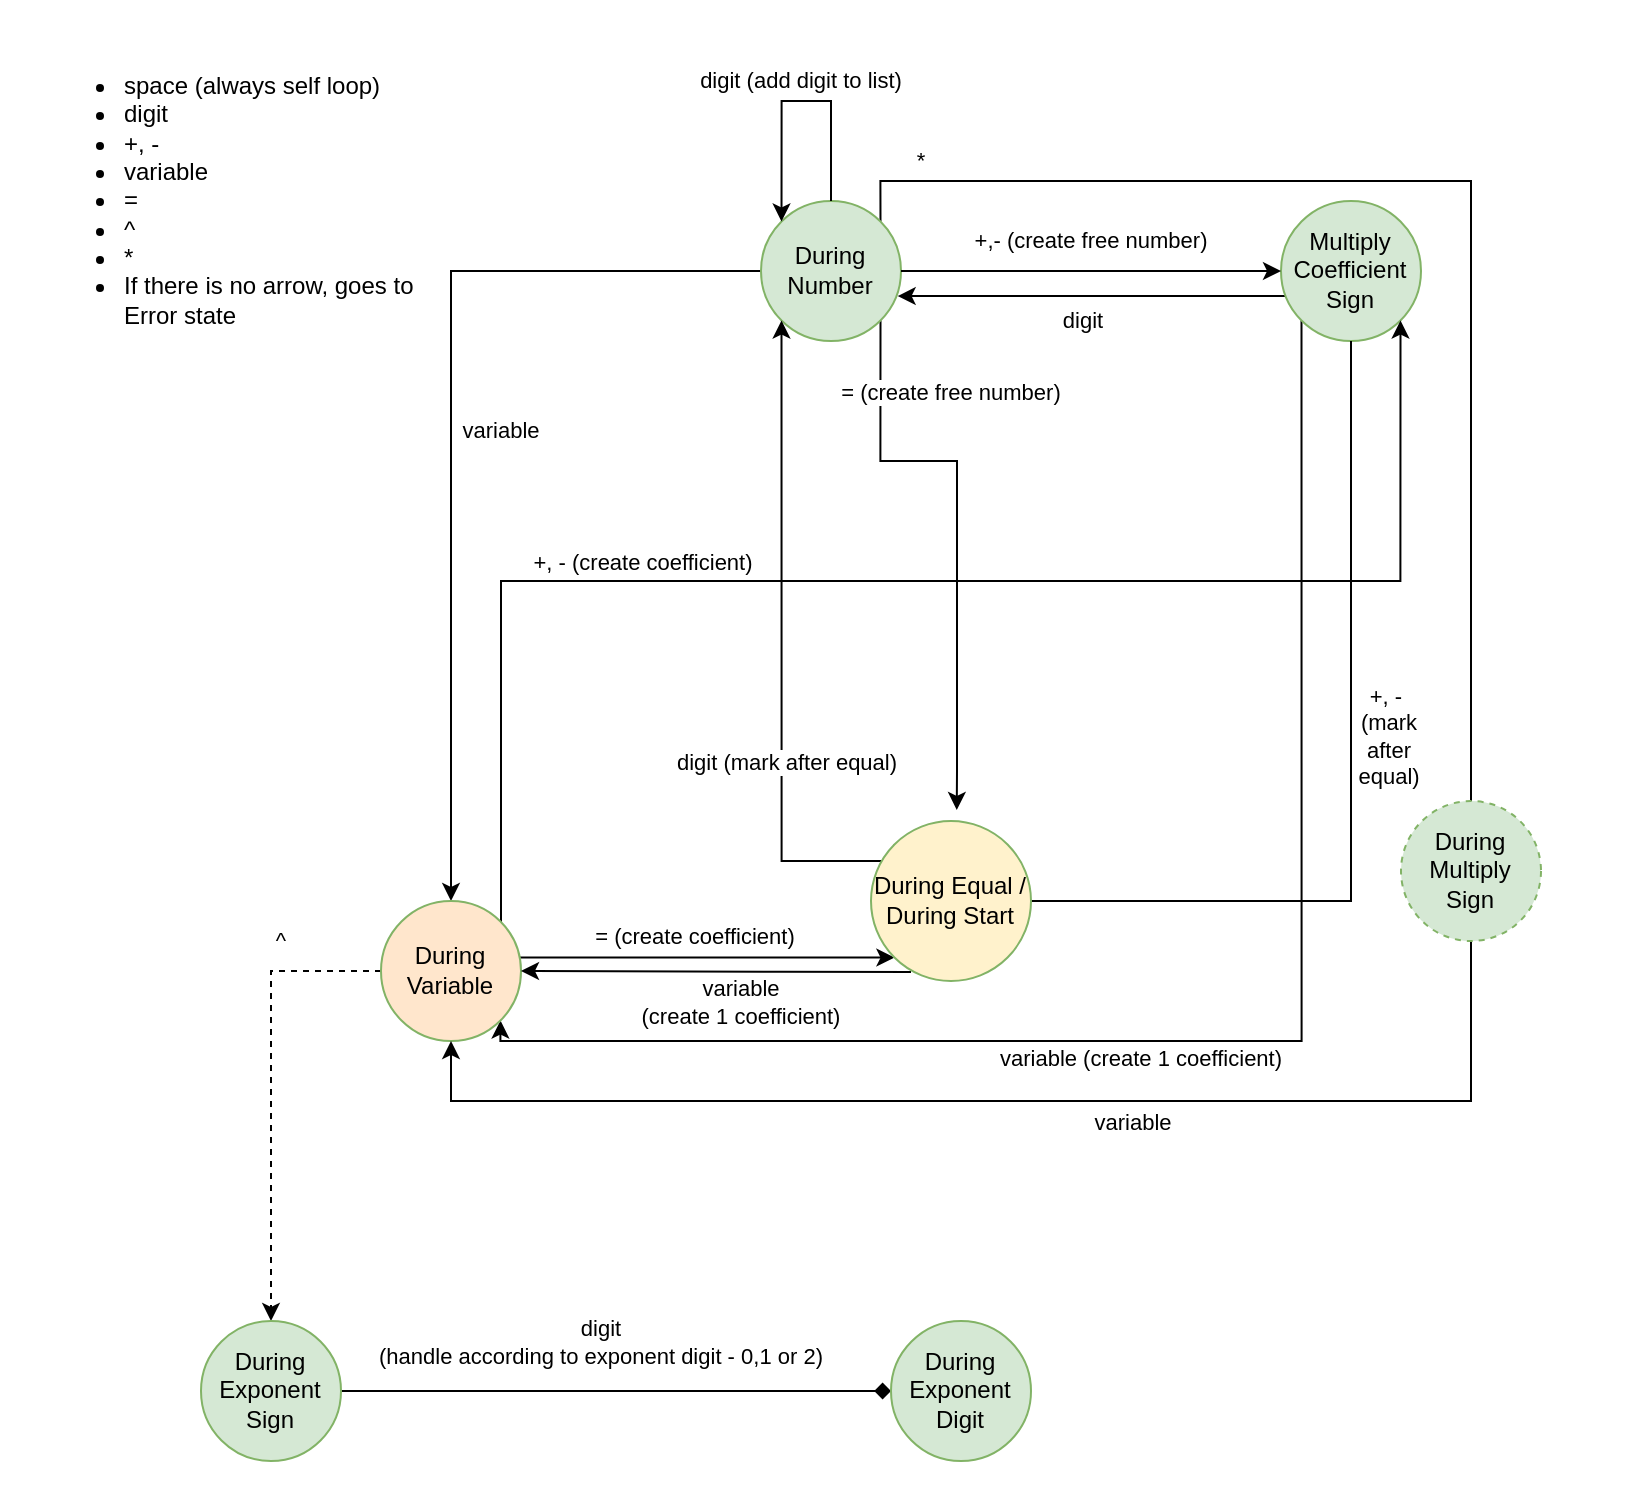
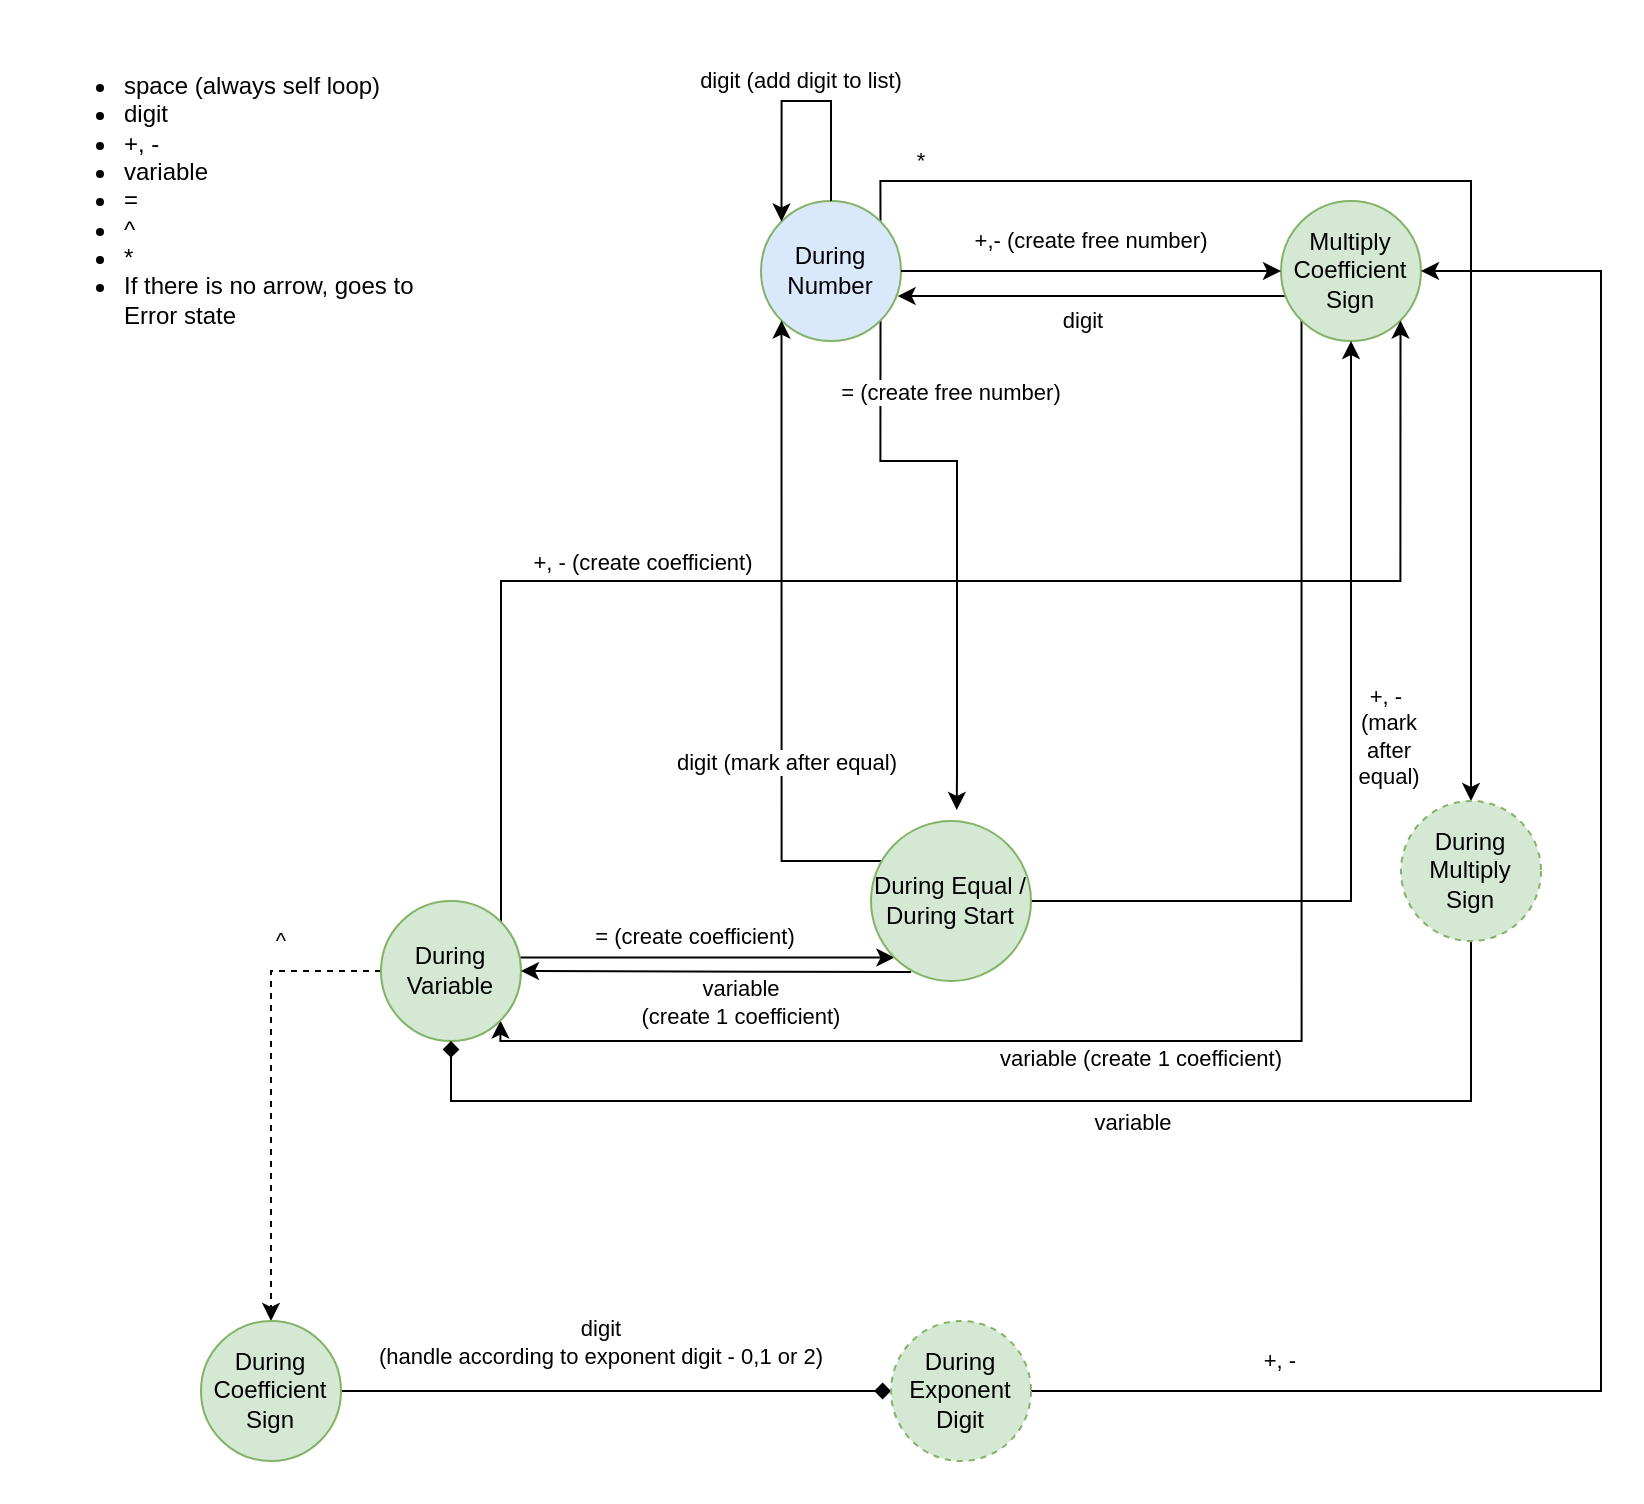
node "During Number": fillcolor #d5e8d4 -> #dae8fc
edge "Multiply Coefficient Sign" -- "During Equal / During Start": arrowhead none -> classic
edge "During Number" -> "During Variable": removed, label "variable"
edge "During Number" -- "During Multiply Sign": arrowhead none -> classic
node "During Equal / During Start": fillcolor #fff2cc -> #d5e8d4
node "During Variable": fillcolor #ffe6cc -> #d5e8d4
edge "During Exponent Digit" -> "Multiply Coefficient Sign": added, label "+, -"
edge "During Multiply Sign" -> "During Variable": arrowhead classic -> diamond
node "During Exponent Sign": label "During Exponent Sign" -> "During Coefficient Sign"
node "During Exponent Digit": style solid -> dashed
